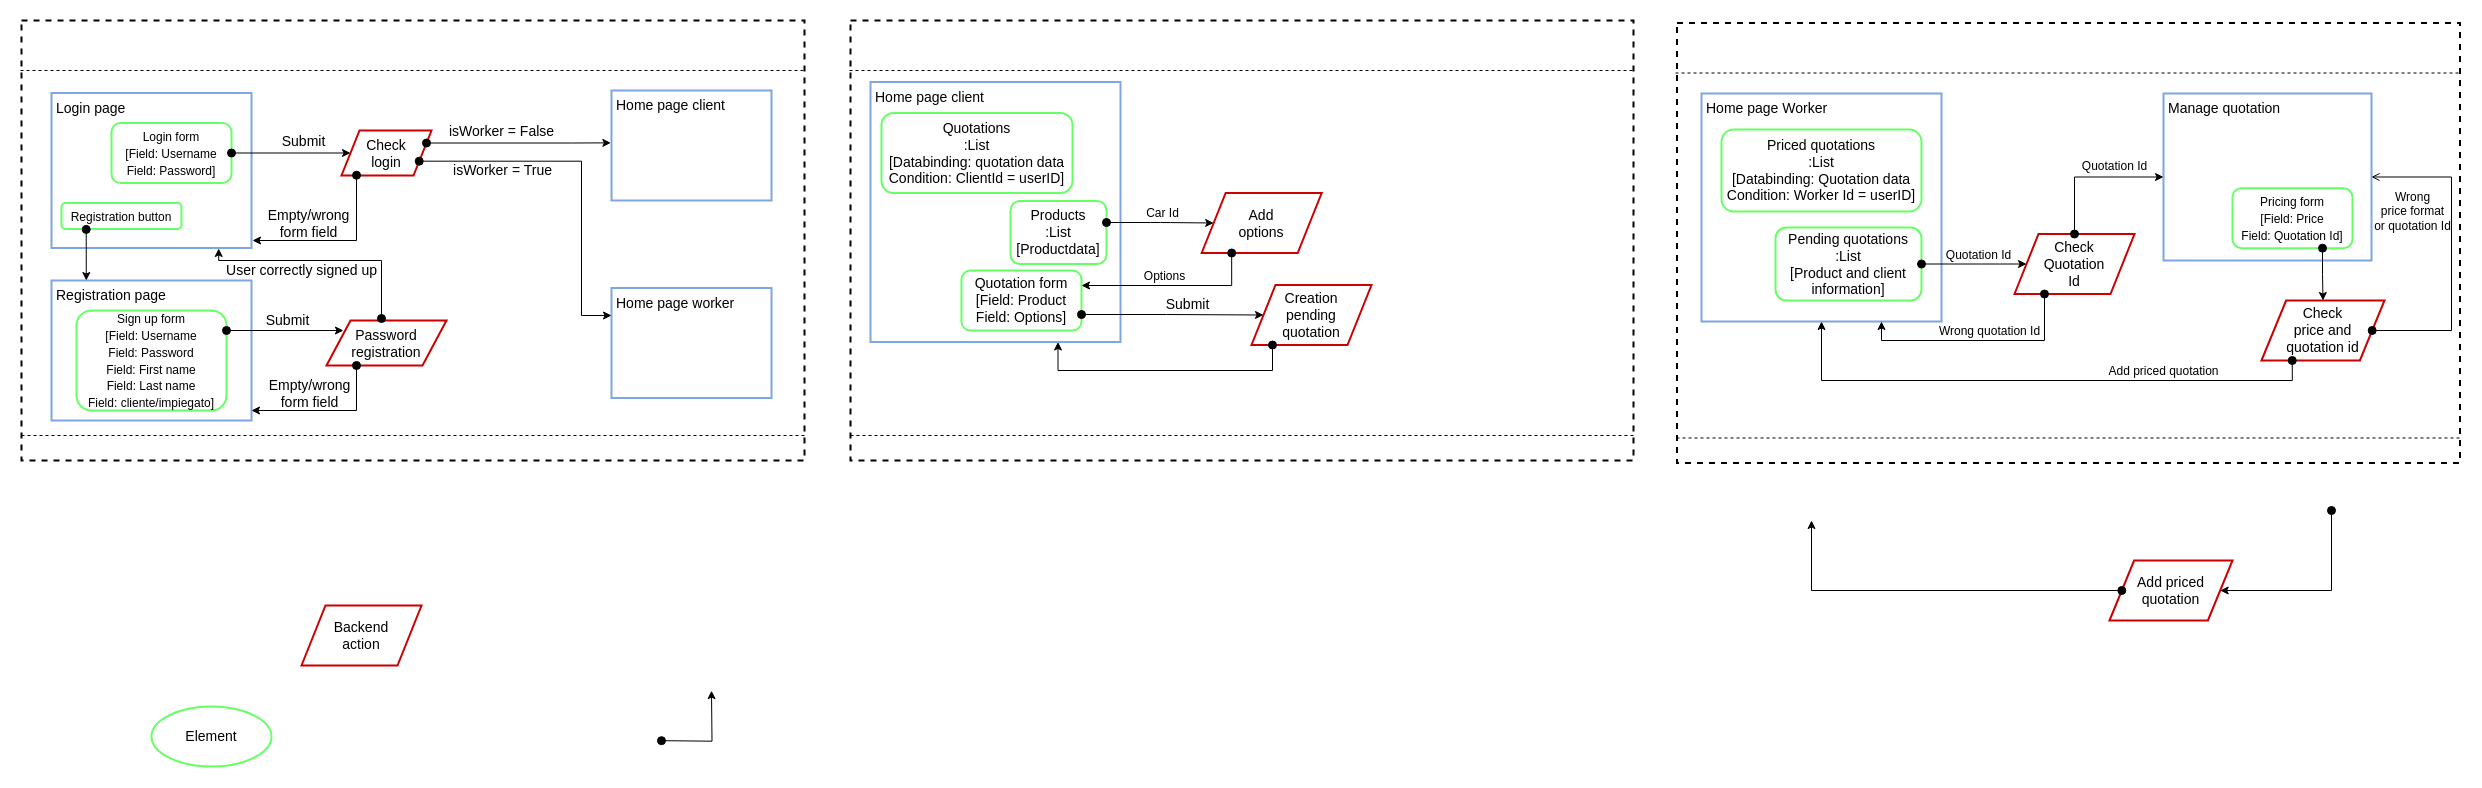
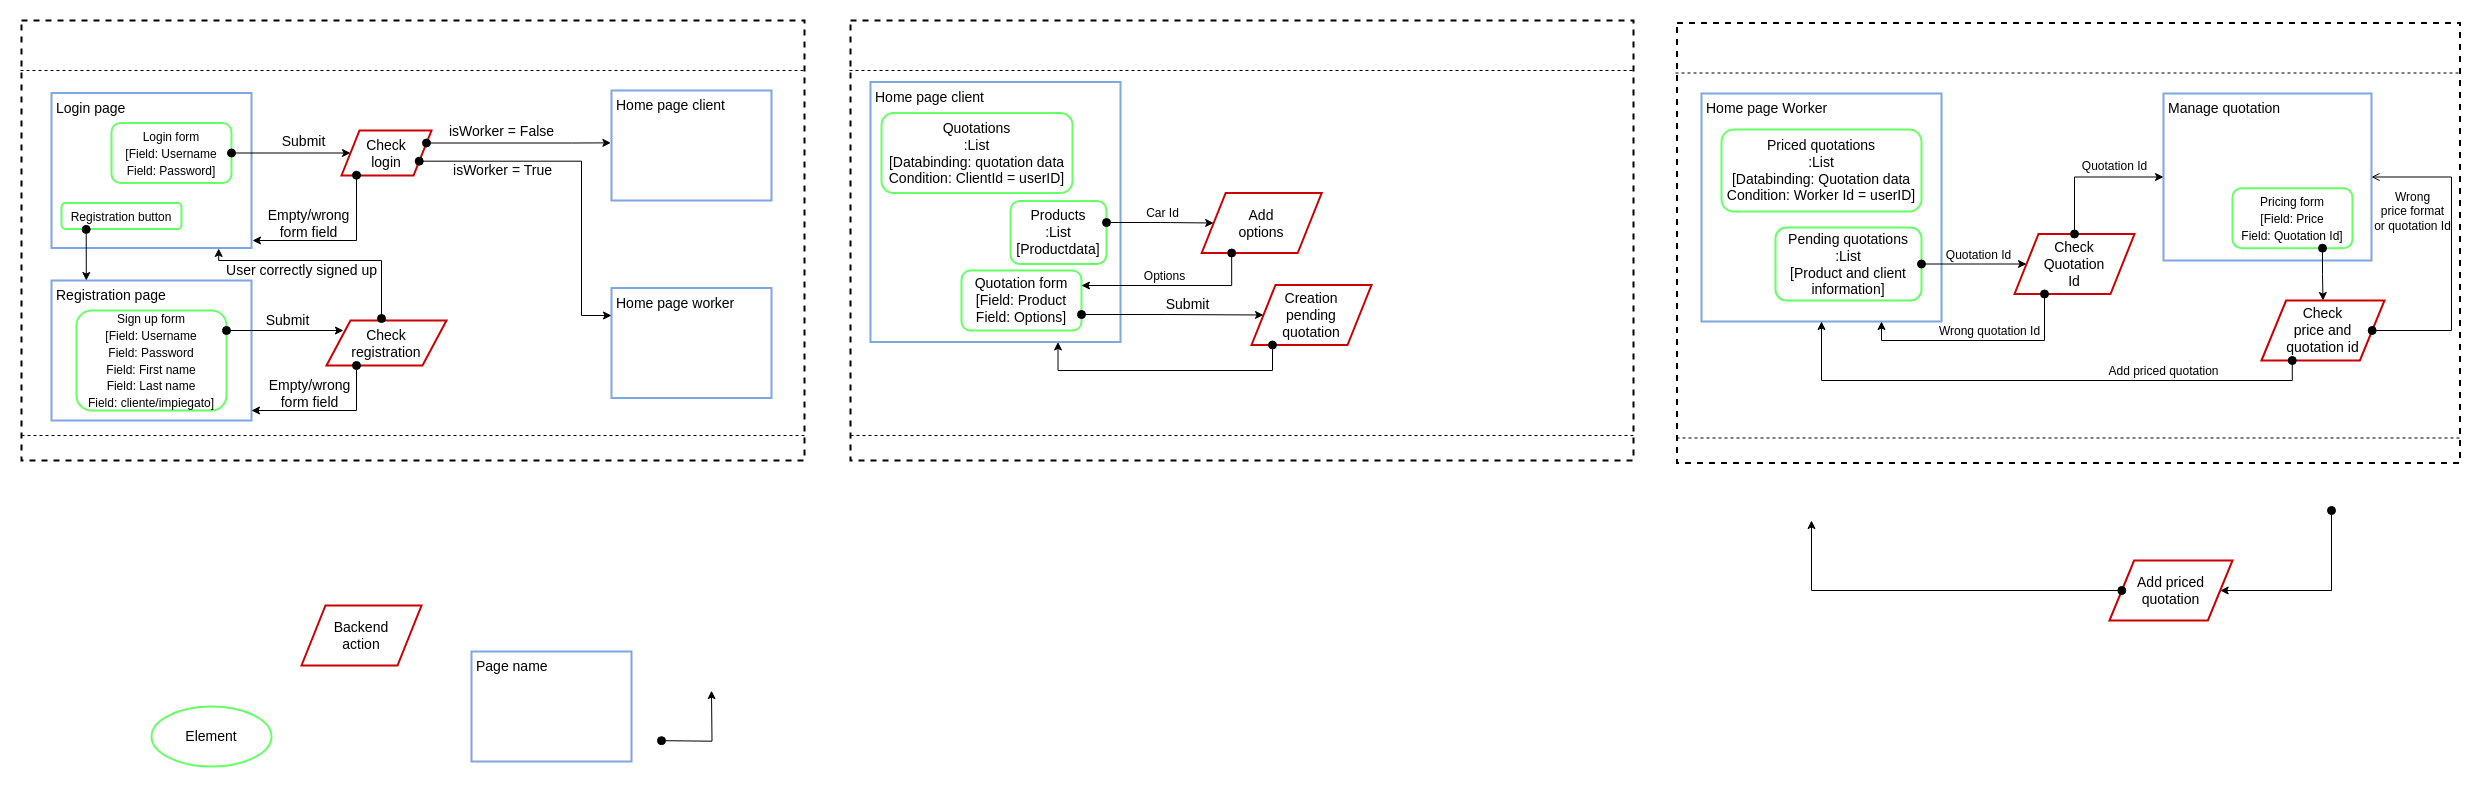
node "Password registration": label "Password registration" -> "Check registration"
node "Page name": added
